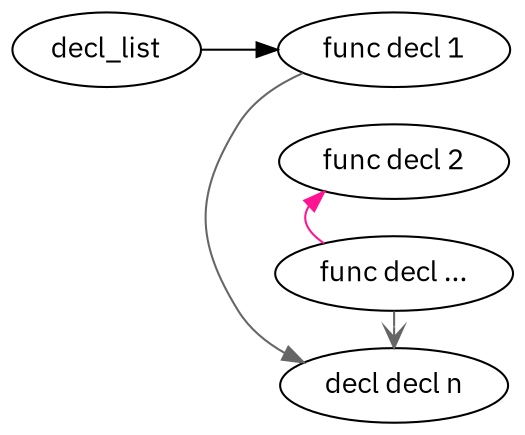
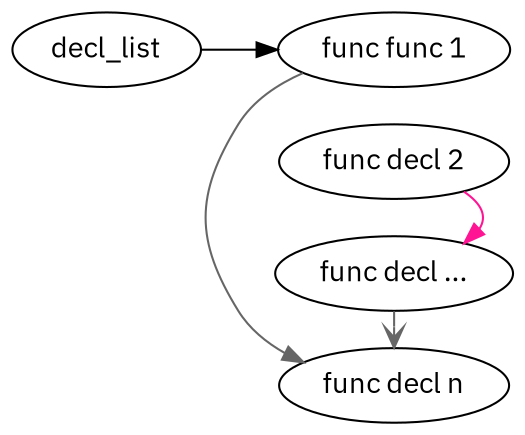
node "func decl 1": label "func decl 1" -> "func func 1"
edge "func decl ..." -> "func decl 2": reversed
node "decl decl n": label "decl decl n" -> "func decl n"
